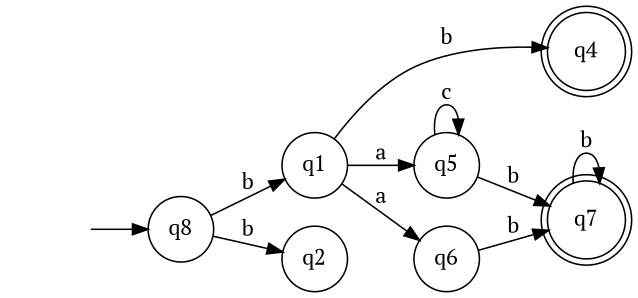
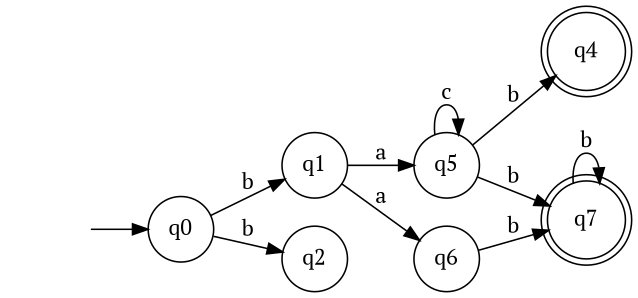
edge "q1" -> "q4": now "q5" -> "q4"
node "q8": label "q8" -> "q0"
